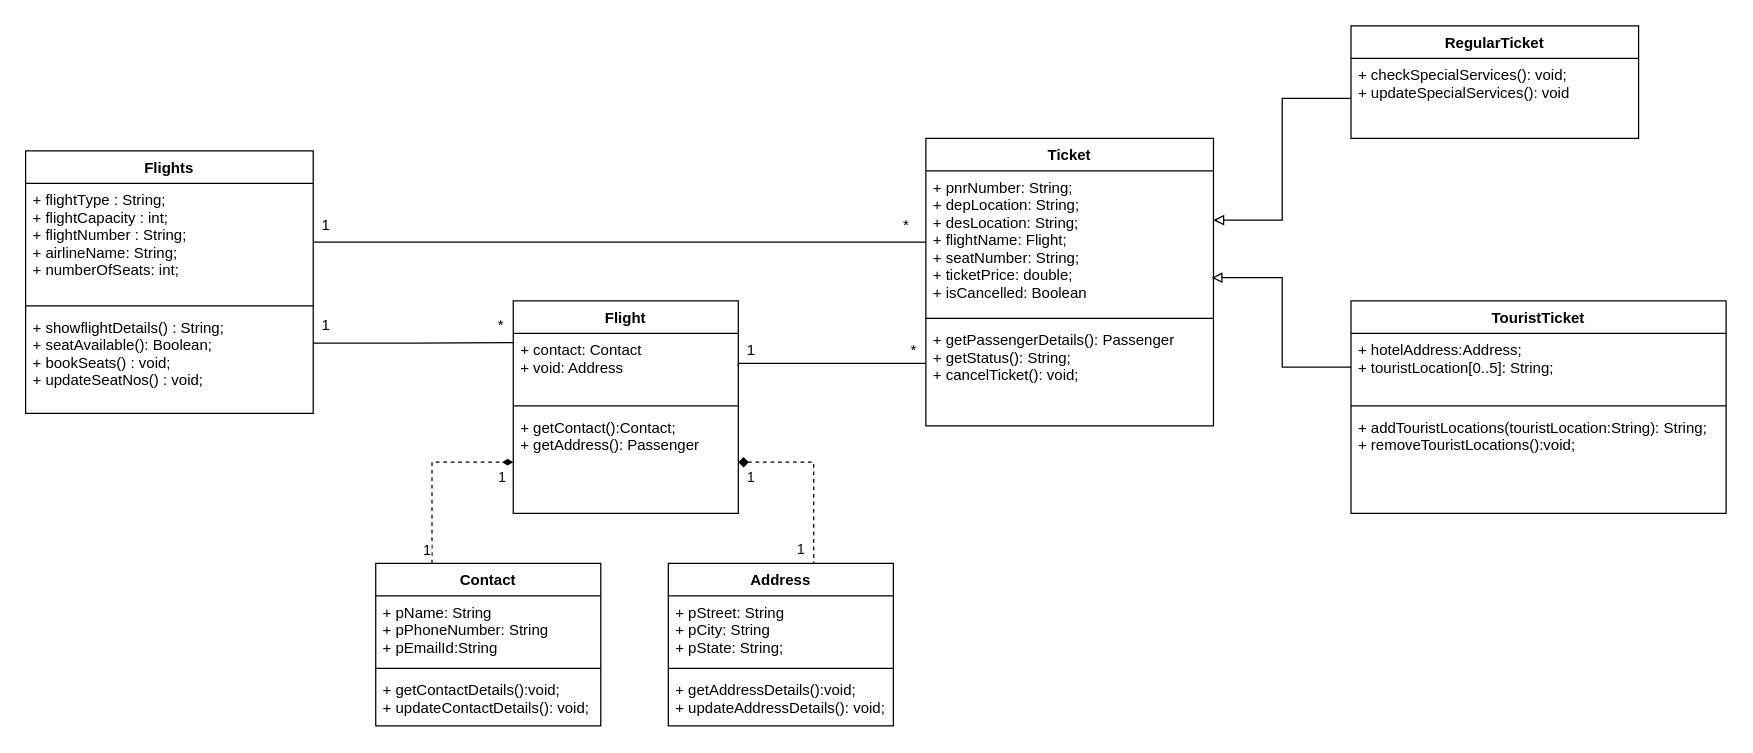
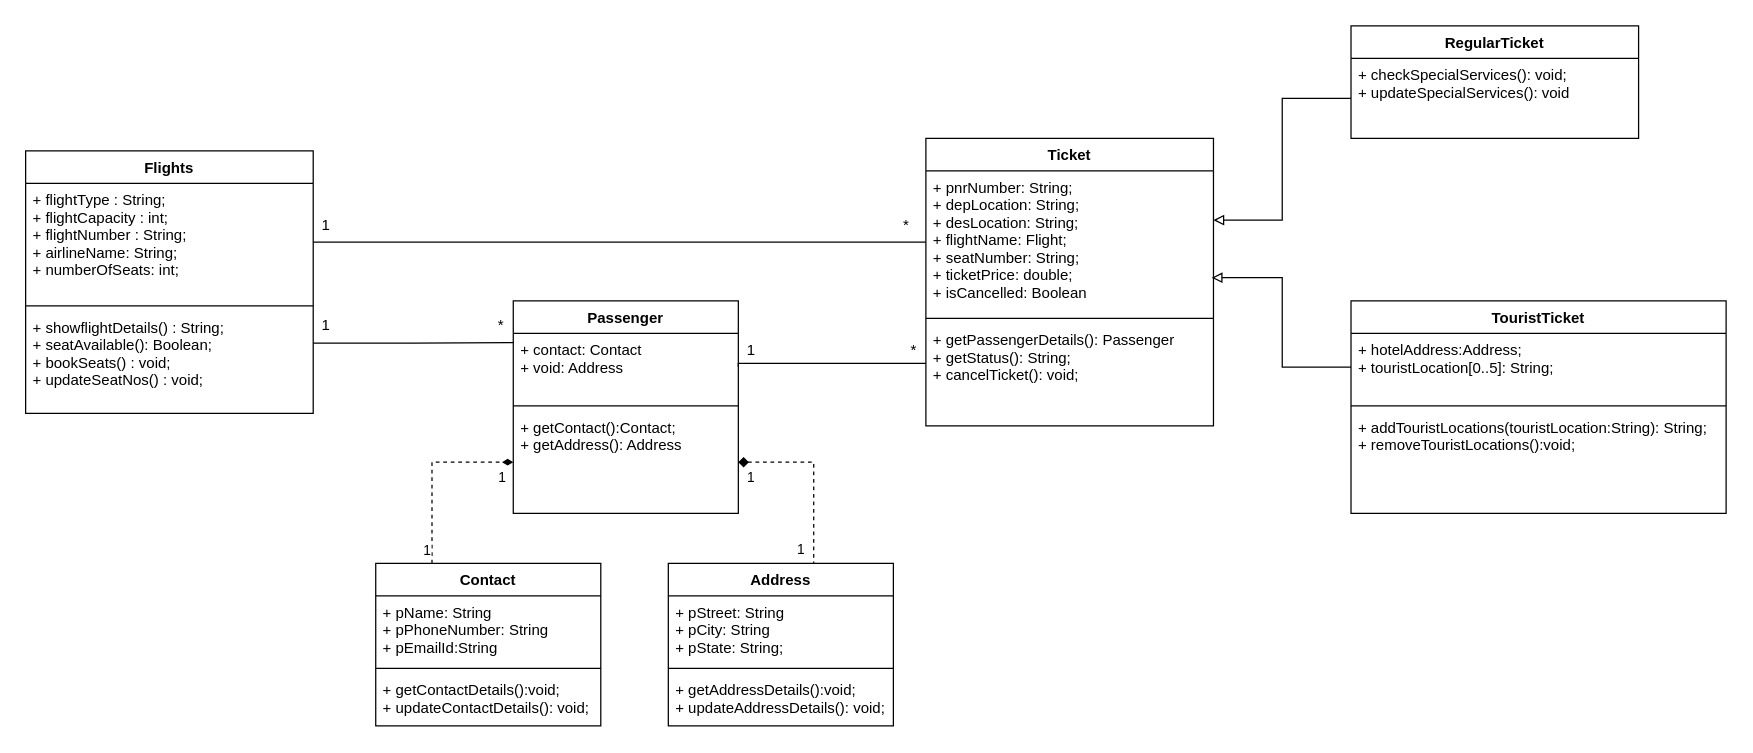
node "Flight": label "Flight" -> "Passenger"
node "+ getContact():Contact; + getAddress(): Passenger": label "+ getContact():Contact; + getAddress(): Passenger" -> "+ getContact():Contact; + getAddress(): Address"
